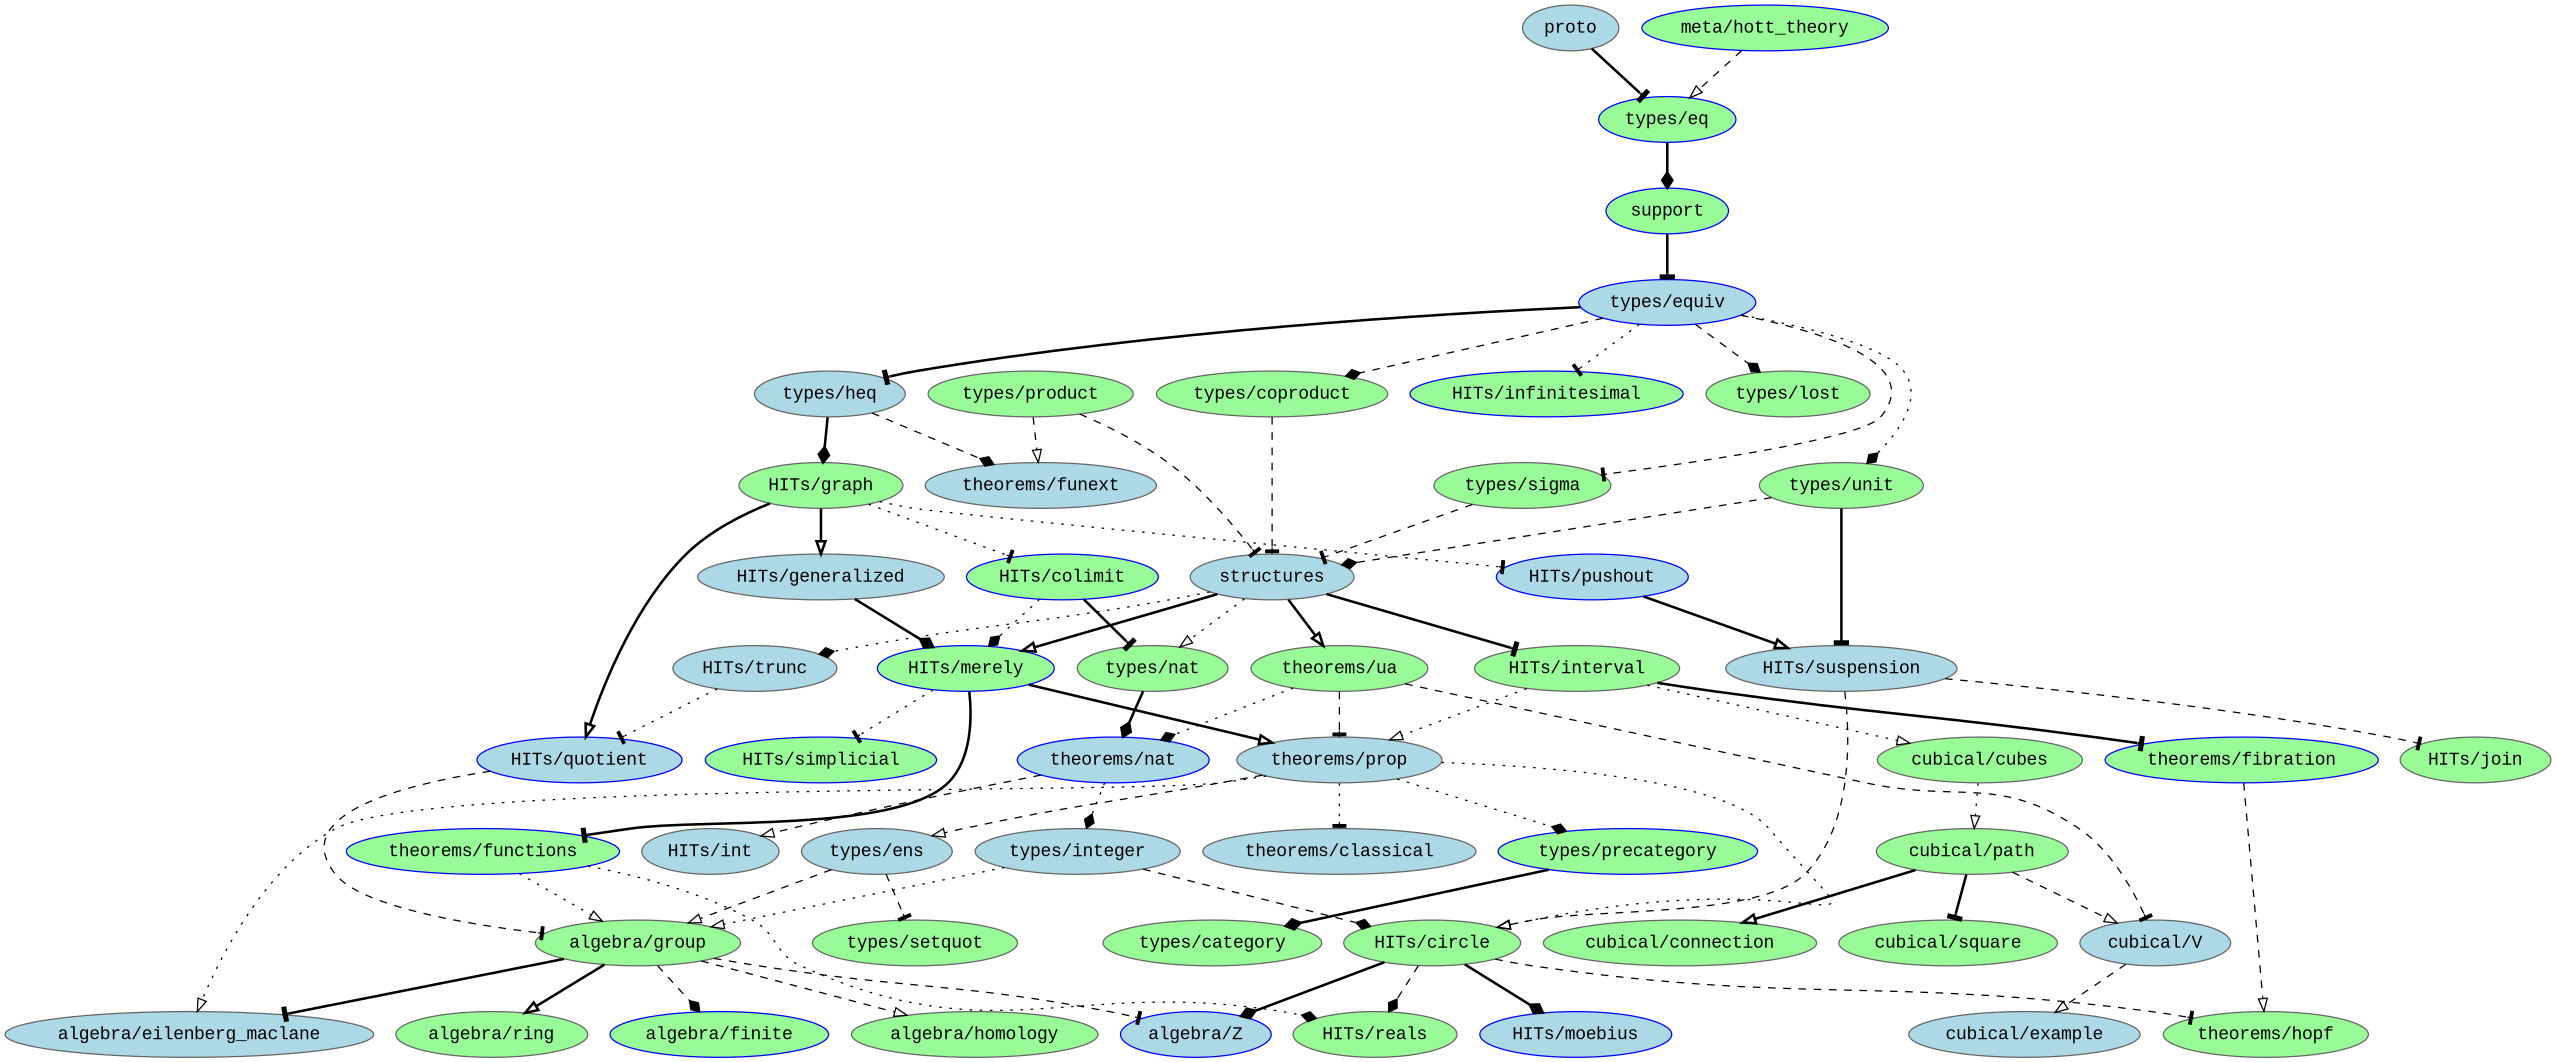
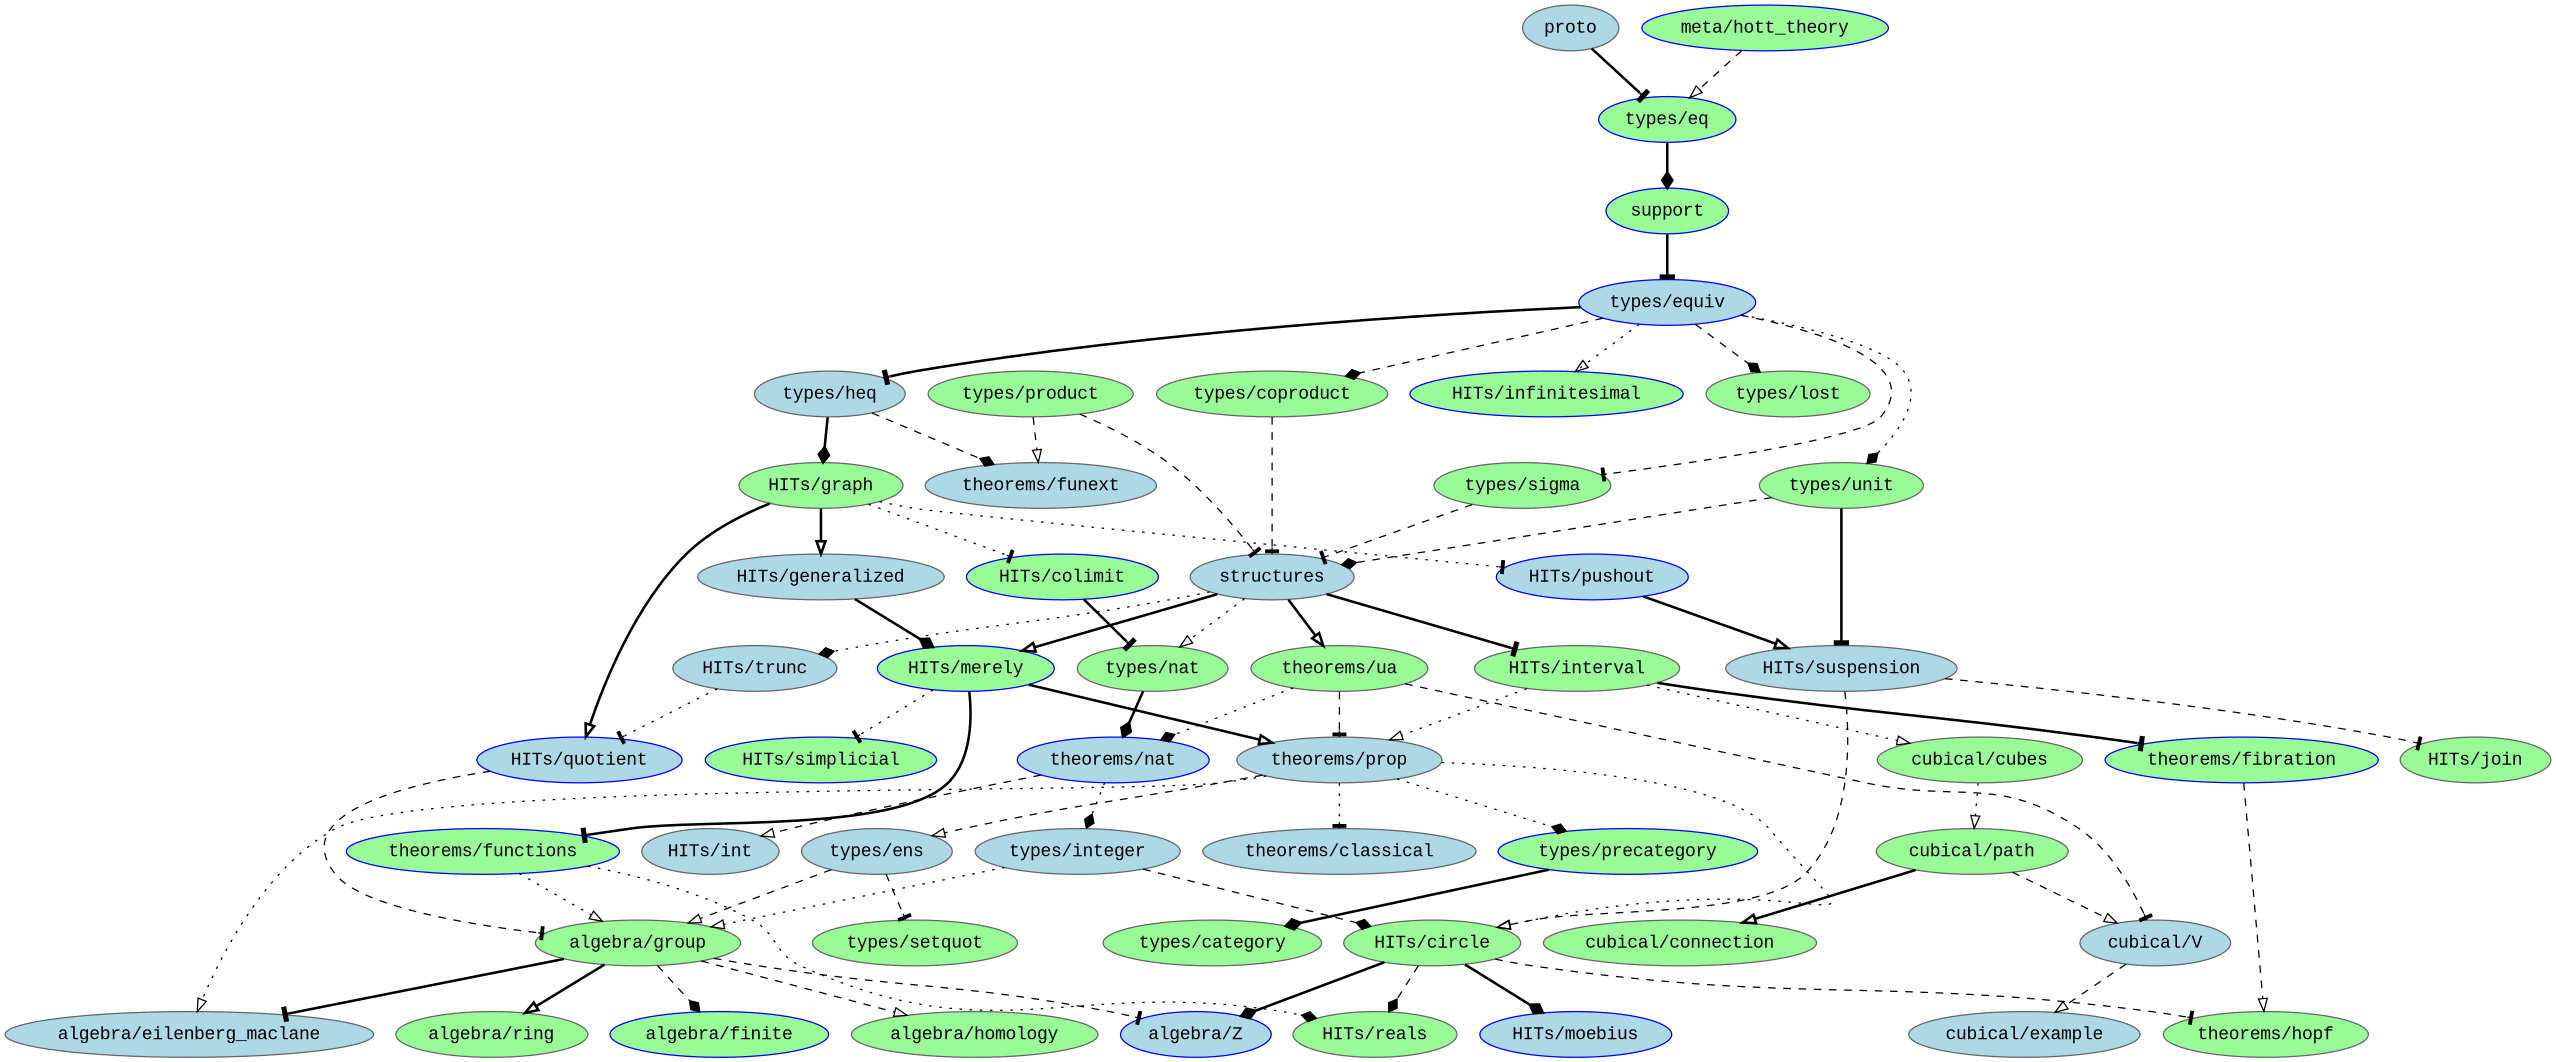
edge "types/equiv" -> "HITs/infinitesimal": arrowhead tee -> onormal
edge "HITs/colimit" -> "HITs/merely": removed
node "cubical/square": removed
